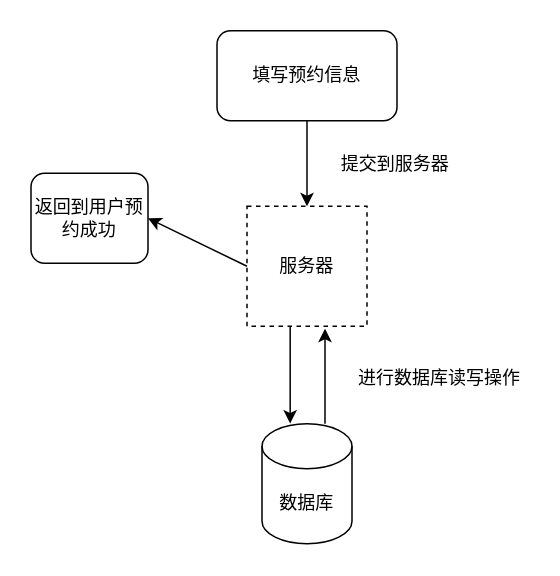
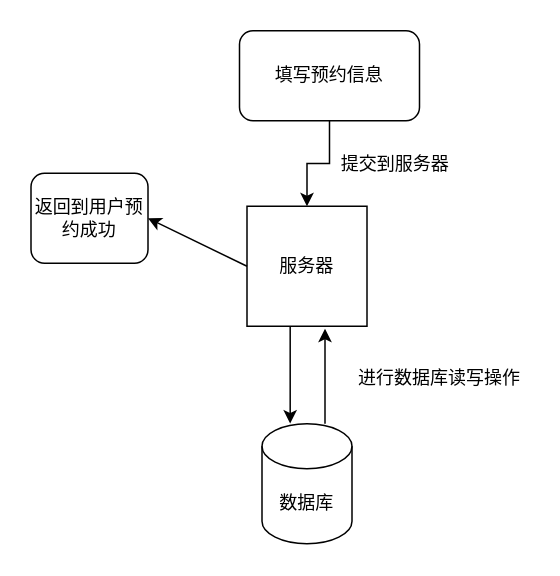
node "填写预约信息": moved (307, 76) -> (329, 76)
node "服务器": style dashed -> solid
